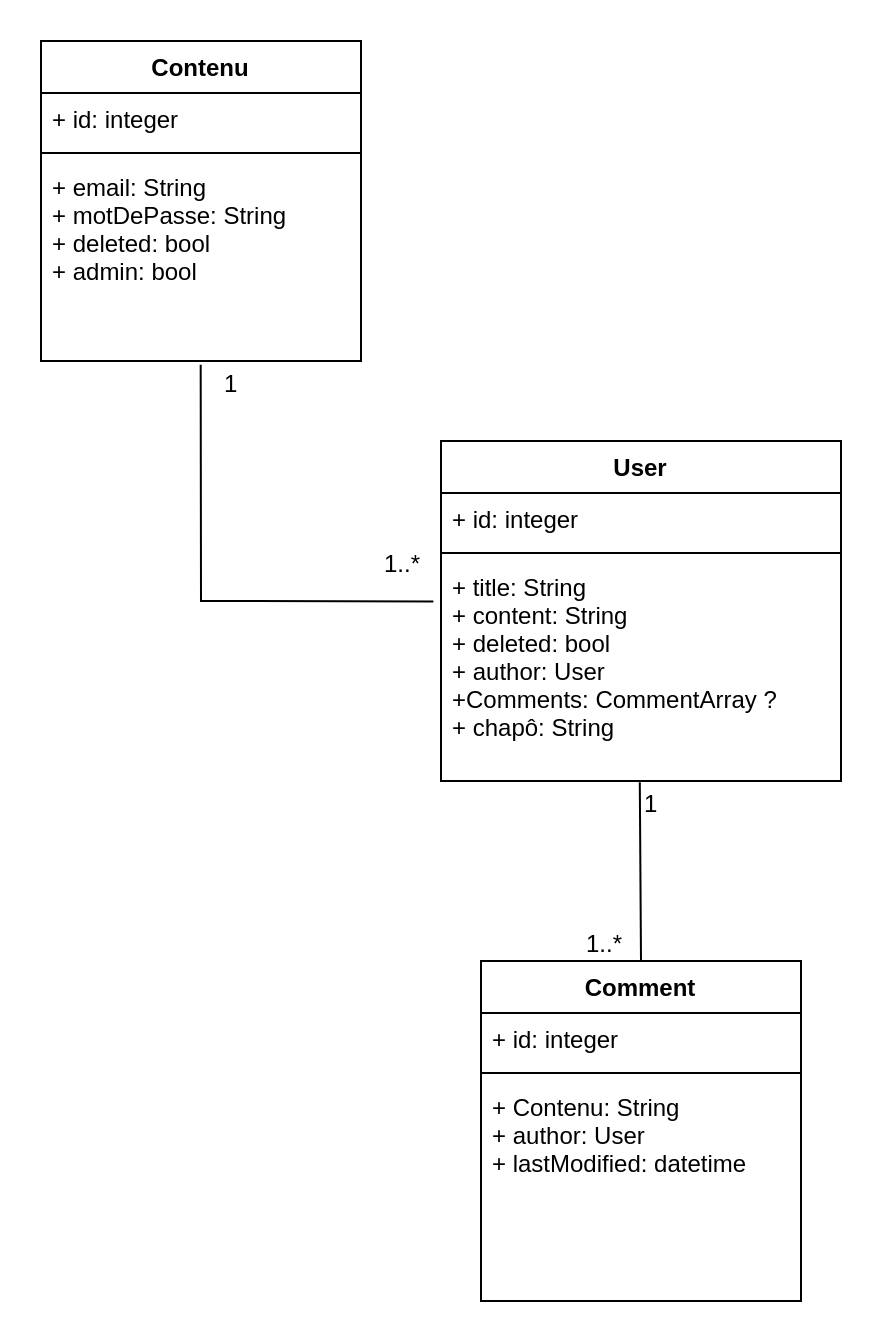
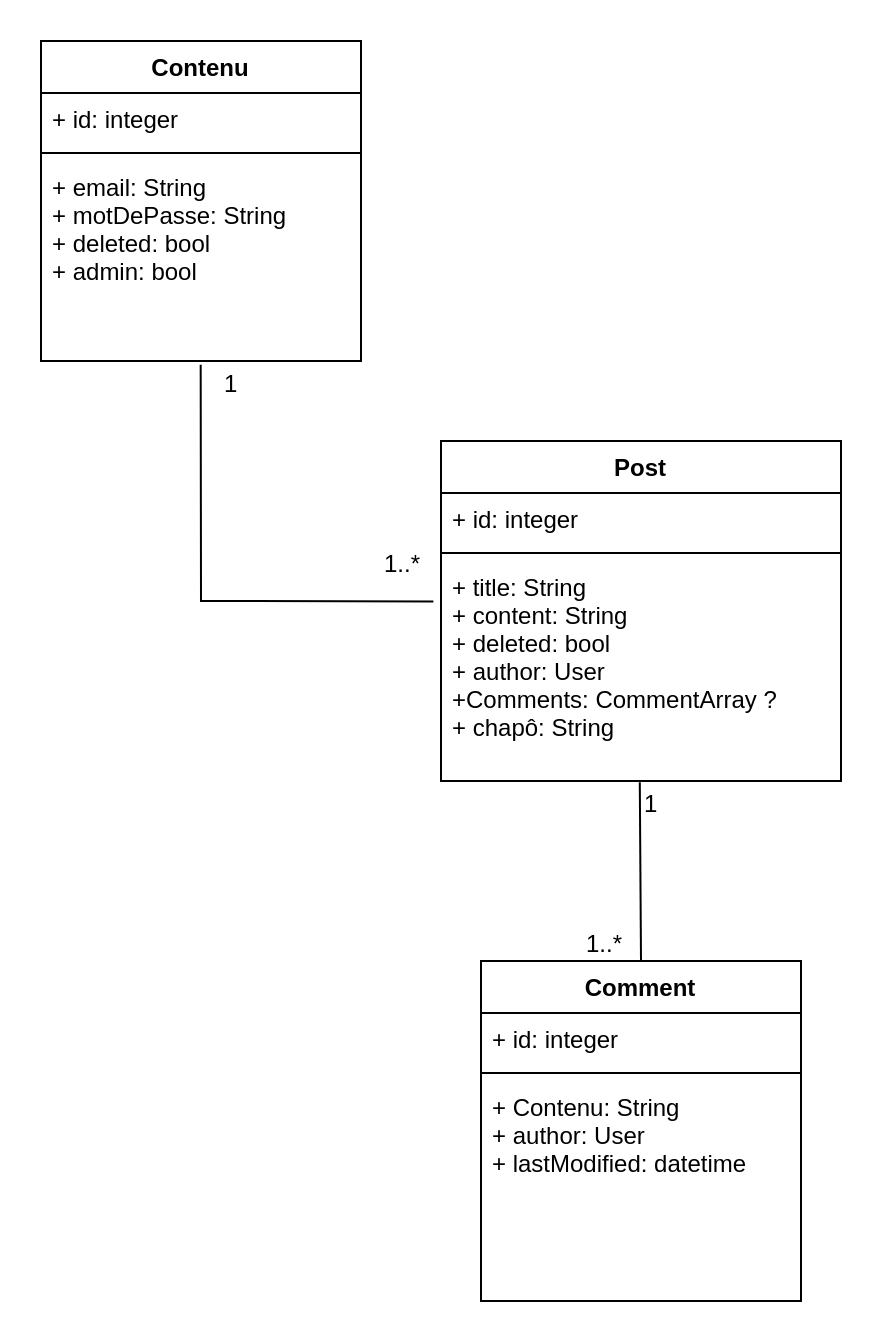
node "User": label "User" -> "Post"
